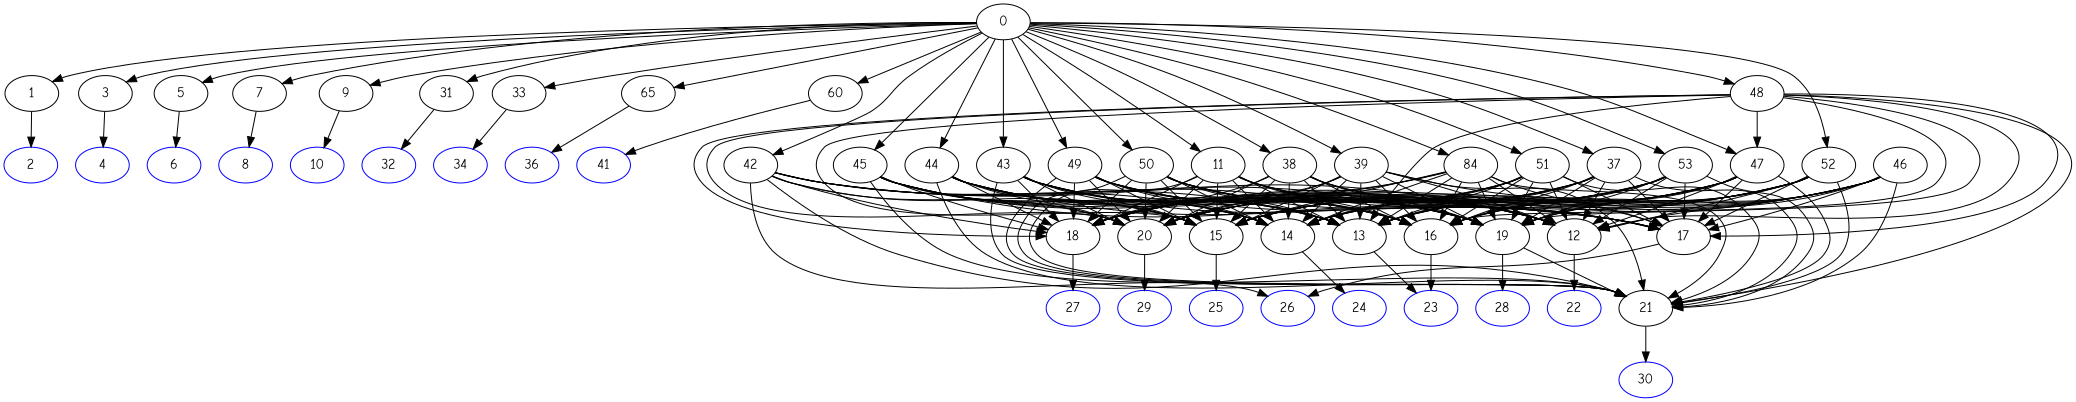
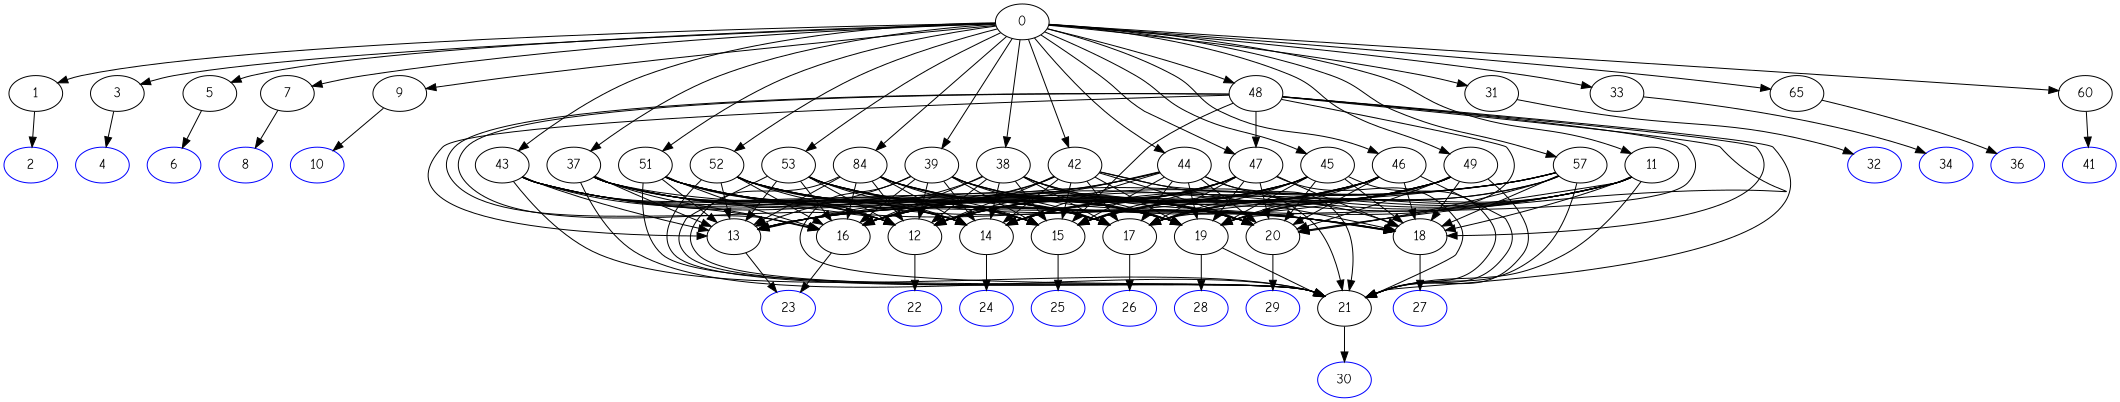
edge "0" -> "46": added
node "50": label "50" -> "57"
edge "43" -> "18": removed
edge "11" -> "13": removed
edge "42" -> "26": now "42" -> "17"
